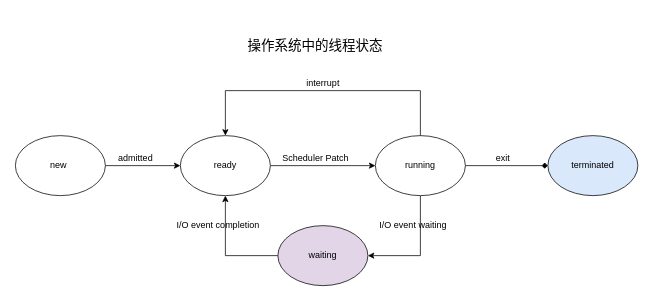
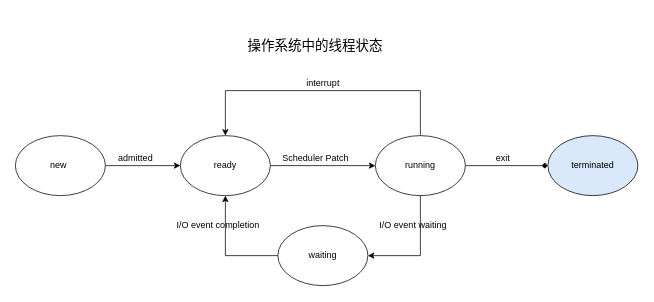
node "waiting": fillcolor #e1d5e7 -> #ffffff
